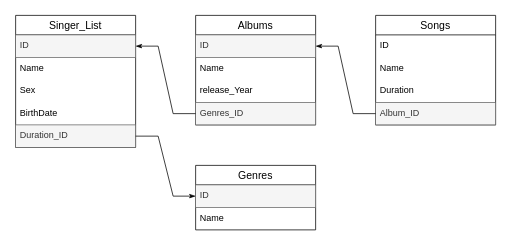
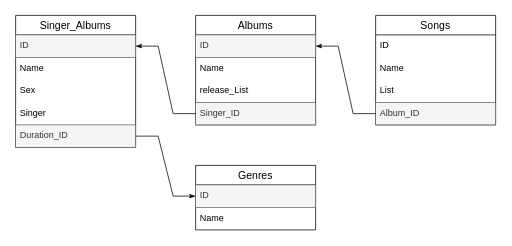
node "Singer_List": label "Singer_List" -> "Singer_Albums"
node "release_Year": label "release_Year" -> "release_List"
node "Duration": label "Duration" -> "List"
node "BirthDate": label "BirthDate" -> "Singer"
node "Genres_ID": label "Genres_ID" -> "Singer_ID"
